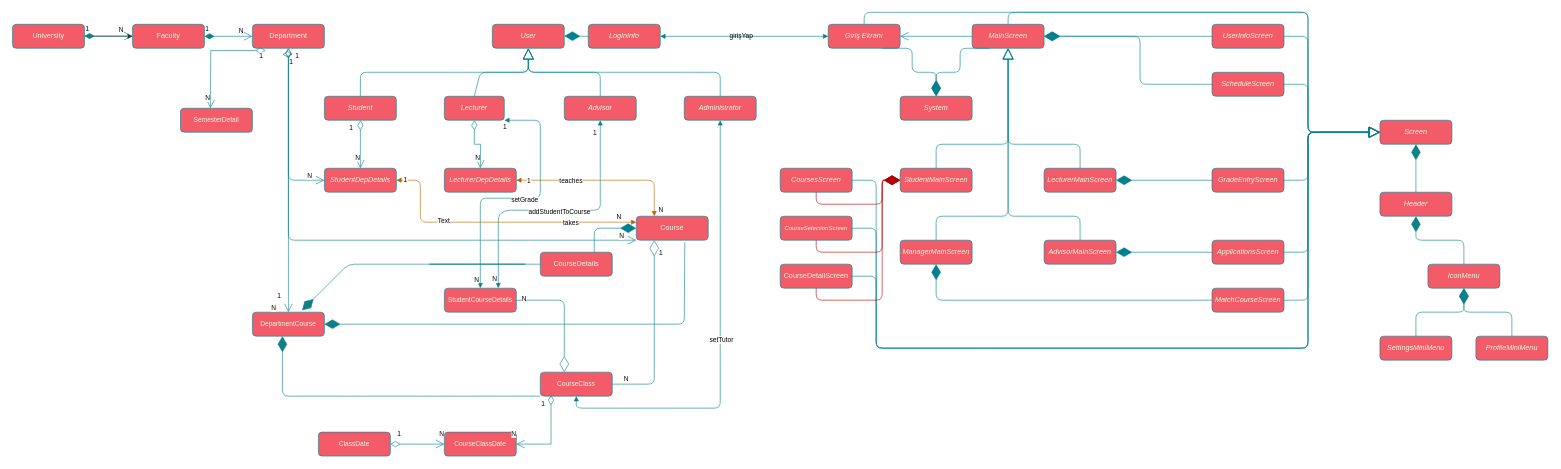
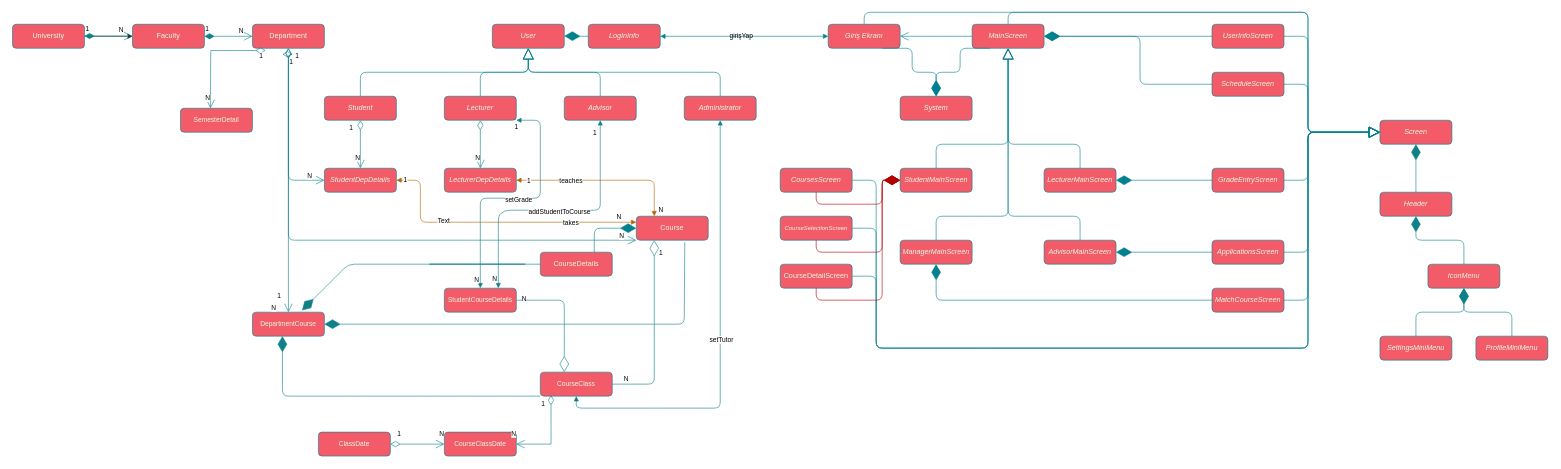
node "Lecturer": size 60x24 -> 72x24
